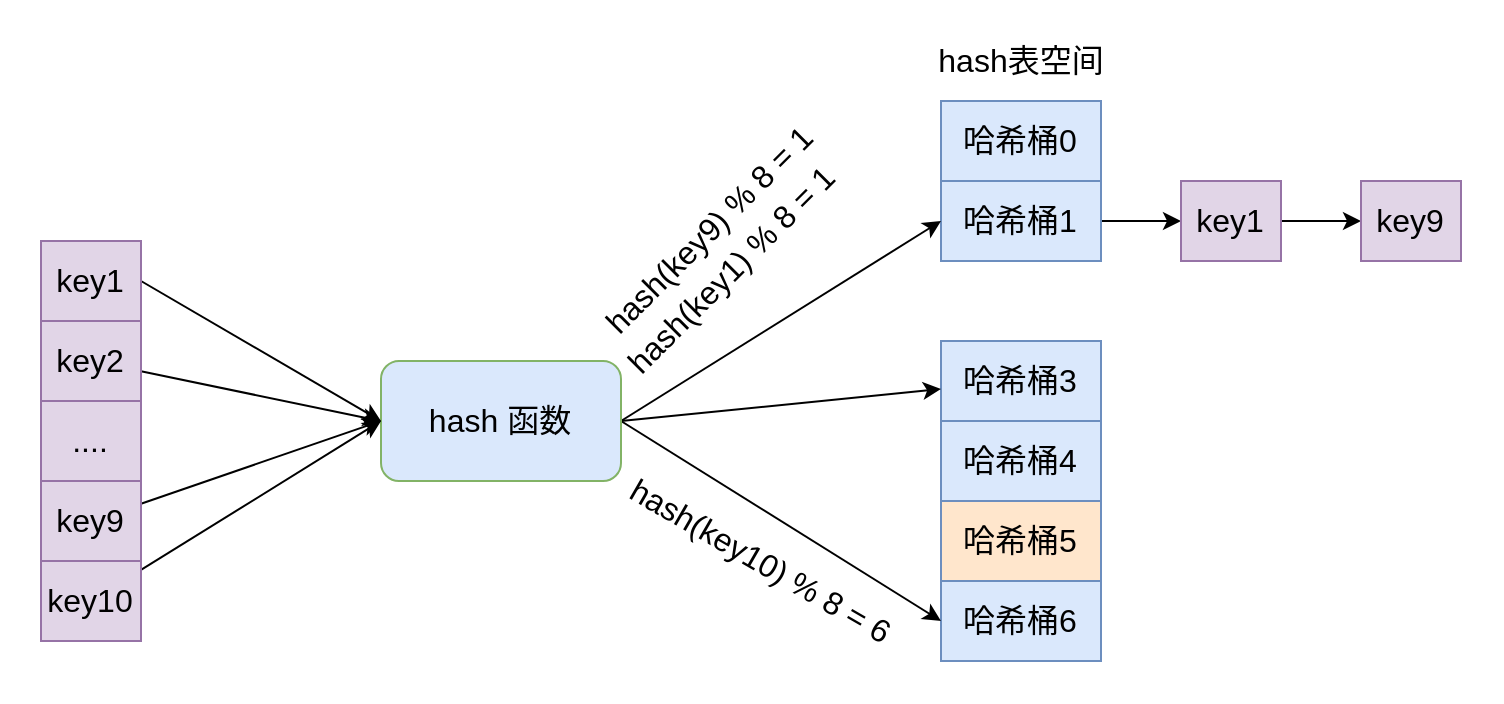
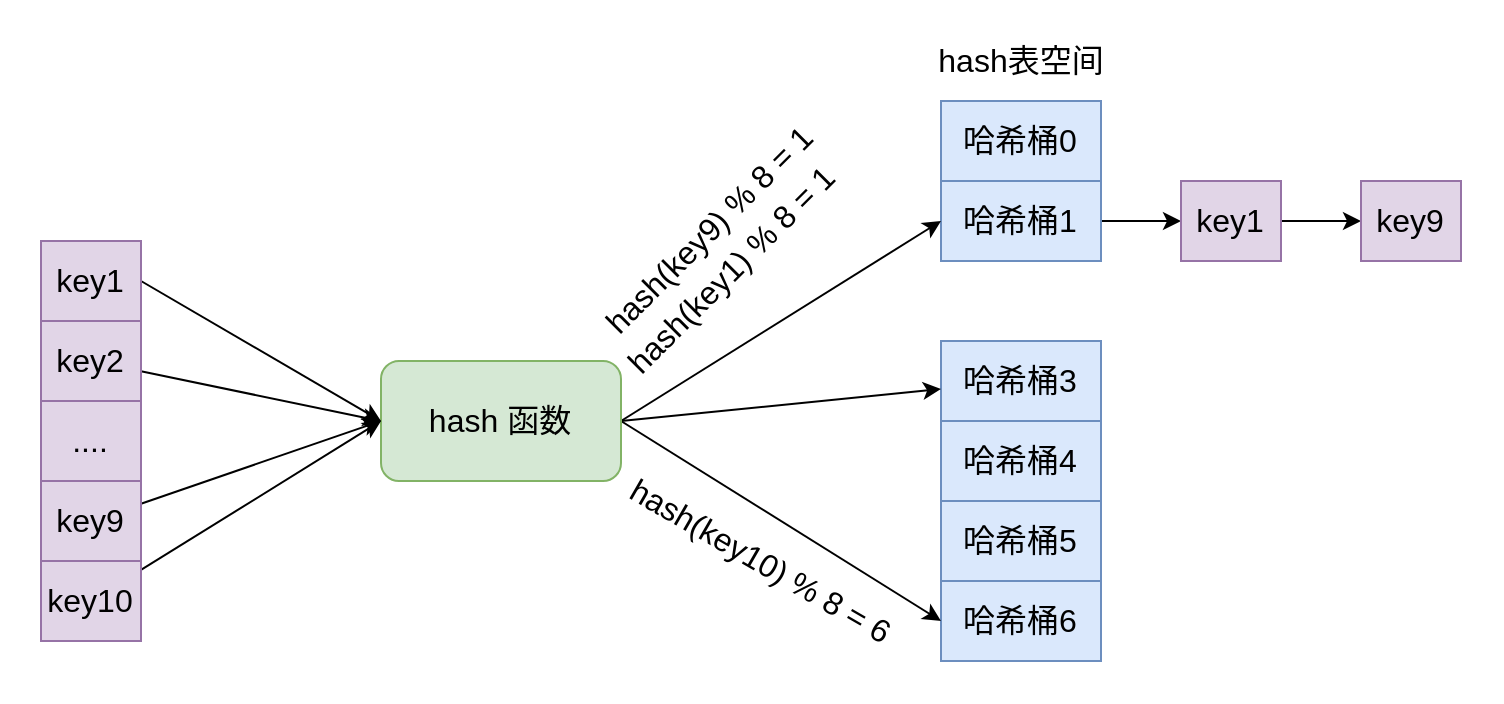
node "hash 函数": fillcolor #dae8fc -> #d5e8d4
node "哈希桶5": fillcolor #ffe6cc -> #dae8fc
